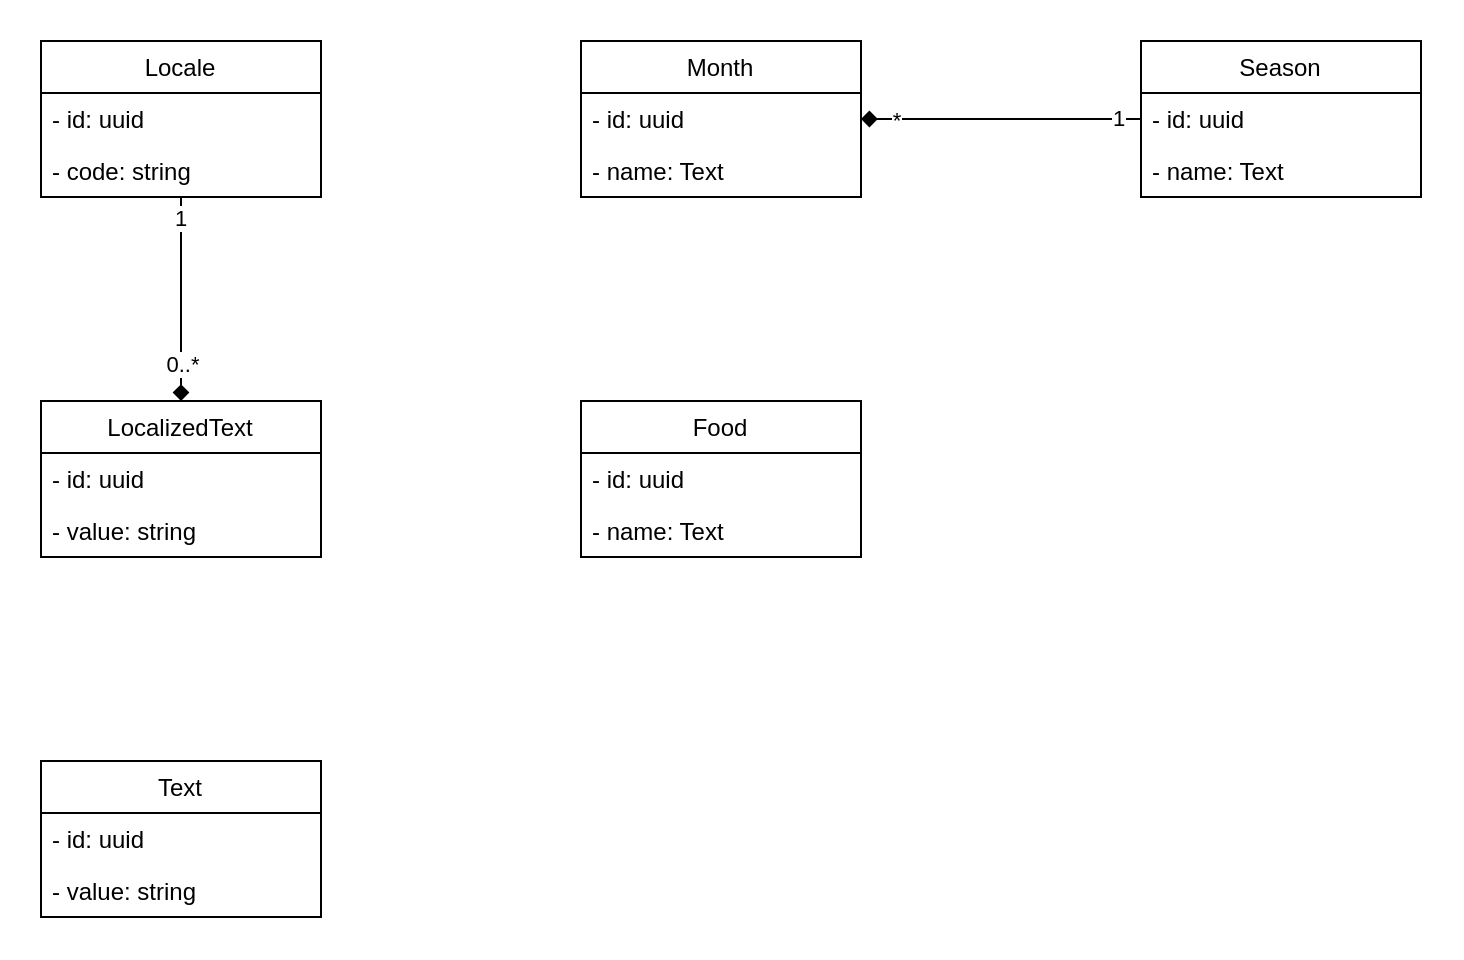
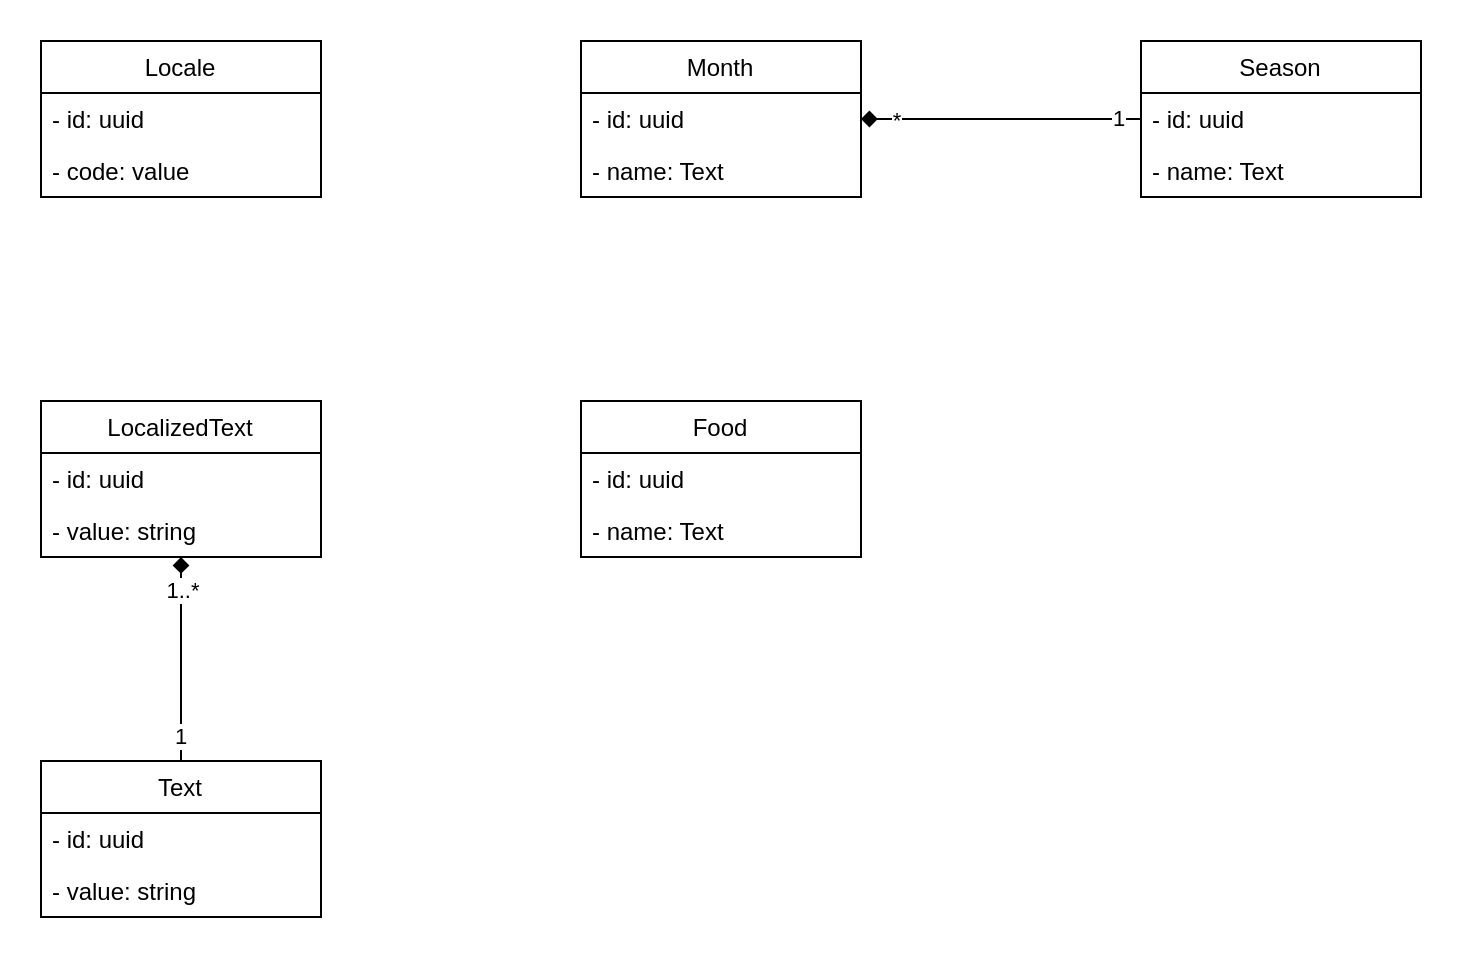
node "- code: string": label "- code: string" -> "- code: value"
edge "Locale" -> "LocalizedText": removed, labels "1", "0..*"
edge "Text" -> "LocalizedText": added, labels "1", "1..*"
